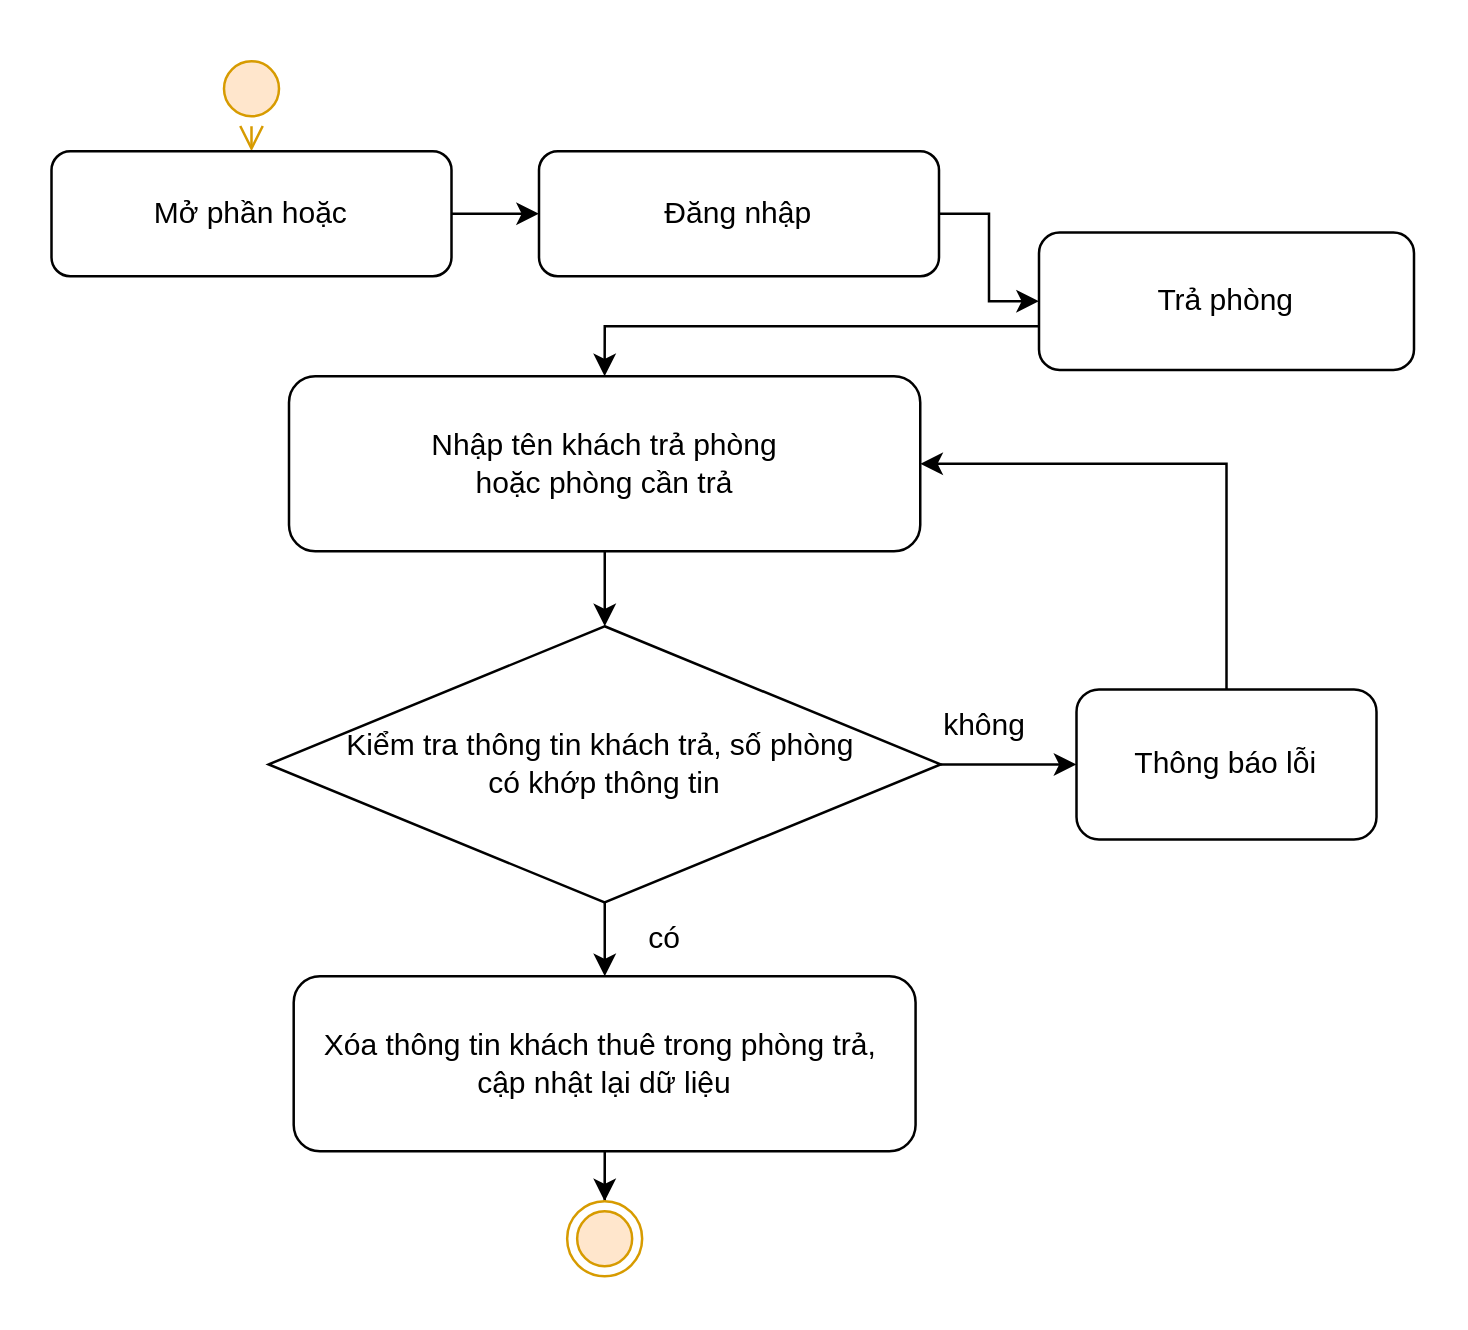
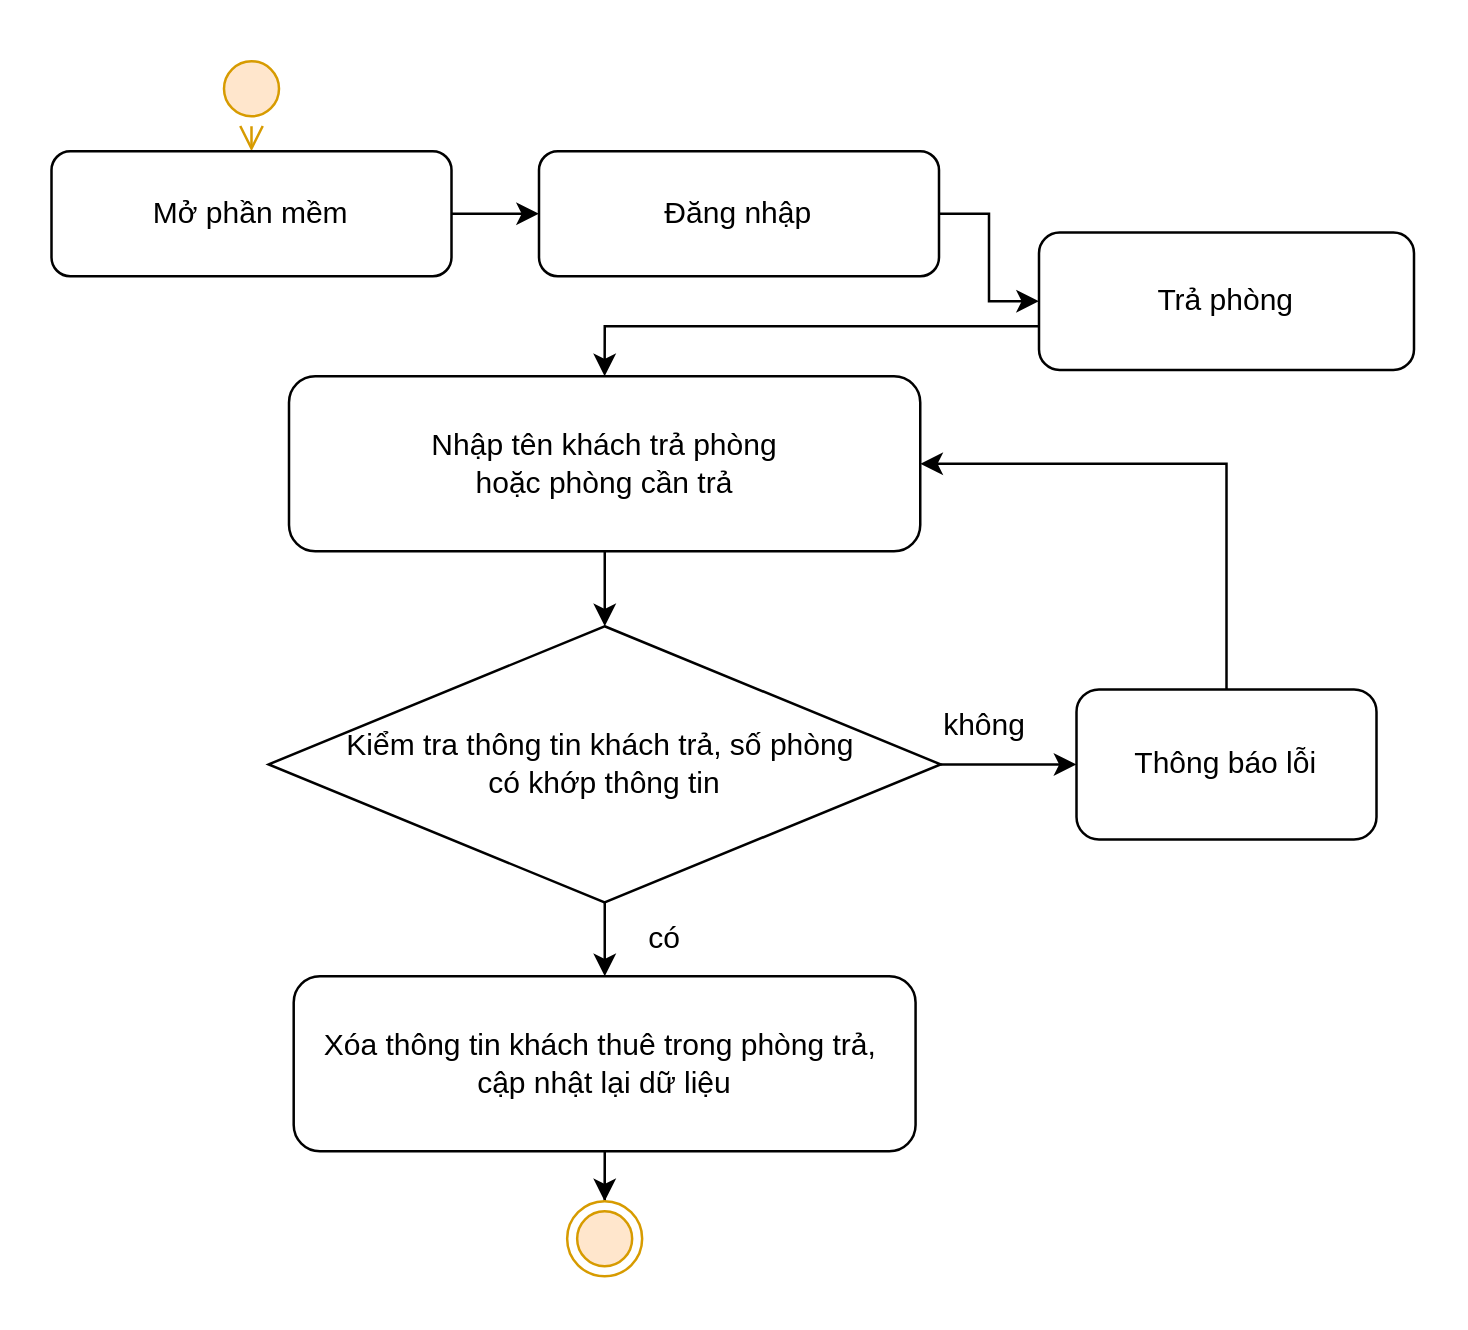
node "Mở phần hoặc": label "Mở phần hoặc" -> "Mở phần mềm"
